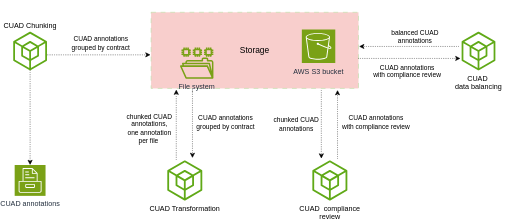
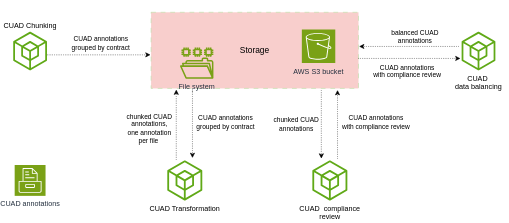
edge "CUAD Chunking" -> "CUAD annotations": removed
